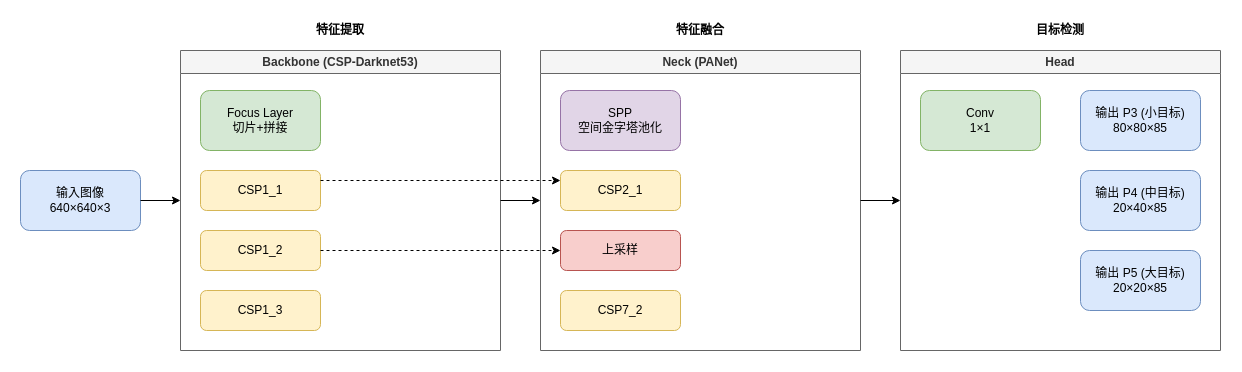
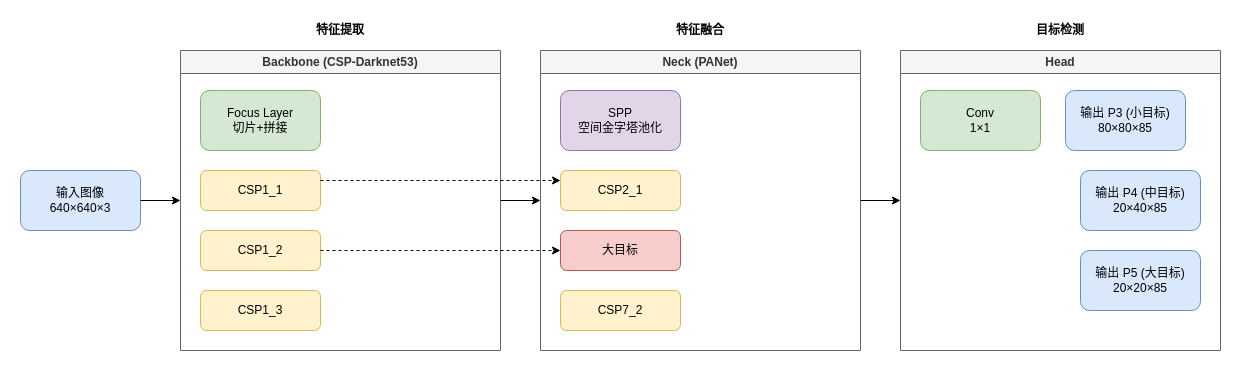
node "输出 P3 (小目标) 80×80×85": moved (1141, 121) -> (1126, 121)
node "上采样": label "上采样" -> "大目标"
